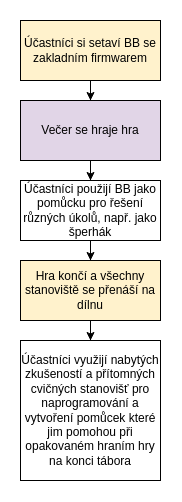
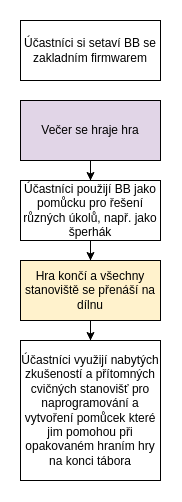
node "Účastníci si setaví BB se zakladním firmwarem": fillcolor #fff2cc -> #ffffff
edge "Účastníci si setaví BB se zakladním firmwarem" -> "Večer se hraje hra": removed
